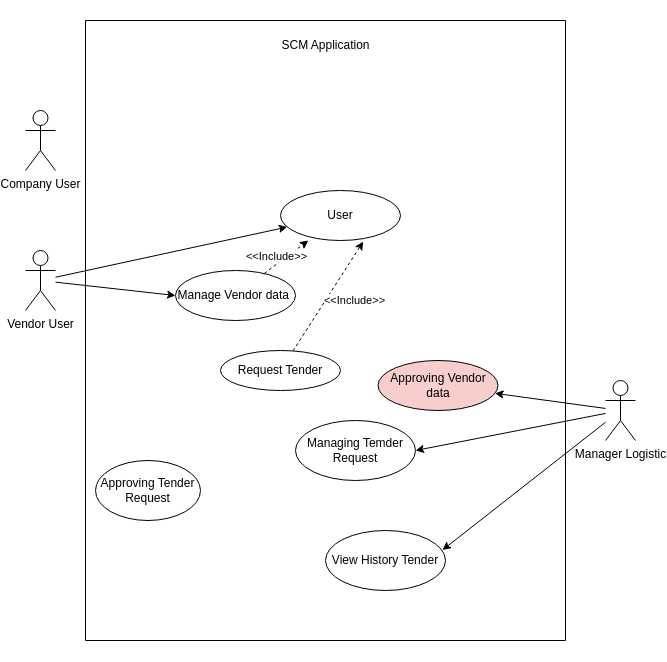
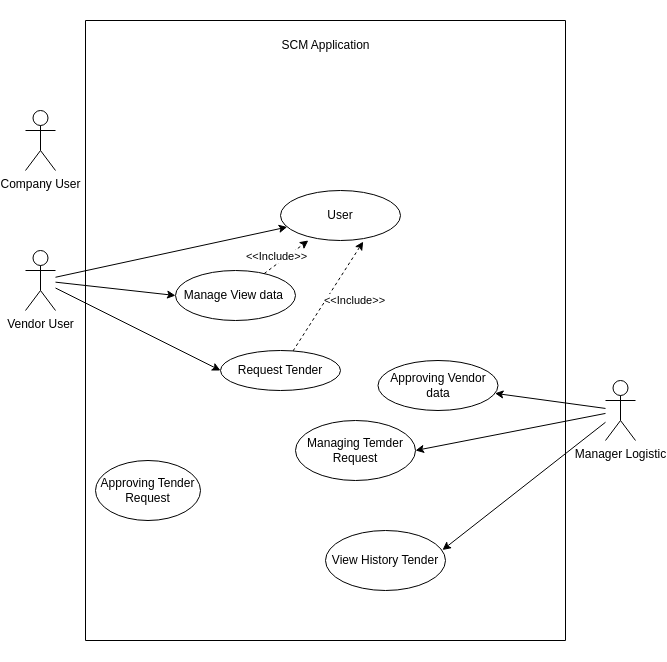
node "Manage Vendor data": label "Manage Vendor data" -> "Manage View data"
edge "Vendor User" -> "Request Tender": added
node "Approving Vendor data": fillcolor #f8cecc -> #ffffff
